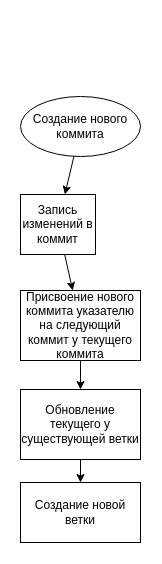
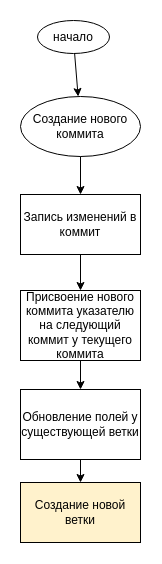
node "начало": added
edge "начало" -> "Создание нового коммита": added
node "Запись изменений в коммит": size 75x60 -> 120x60
node "Обновление текущего у существующей ветки": label "Обновление текущего у существующей ветки" -> "Обновление полей у существующей ветки"
node "Создание новой ветки": fillcolor #ffffff -> #fff2cc
